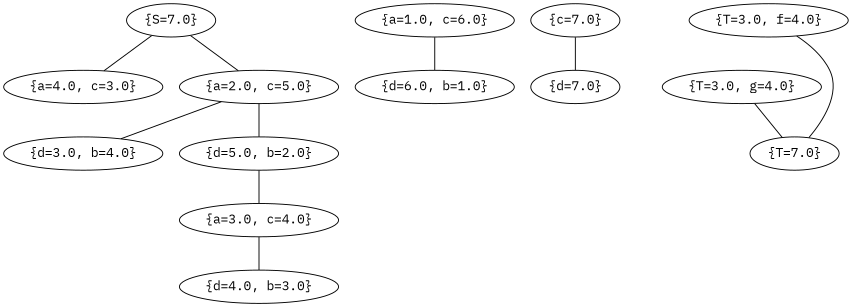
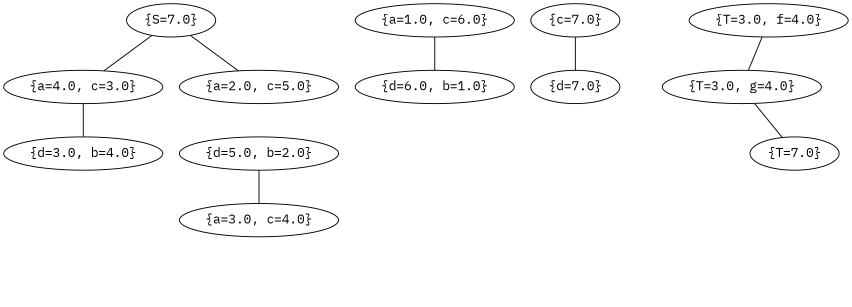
edge "{T=3.0, f=4.0}" -- "{T=7.0}": now "{T=3.0, f=4.0}" -- "{T=3.0, g=4.0}"
edge "{a=2.0, c=5.0}" -- "{d=3.0, b=4.0}": now "{a=4.0, c=3.0}" -- "{d=3.0, b=4.0}"
edge "{a=2.0, c=5.0}" -- "{d=5.0, b=2.0}": removed
node "{d=4.0, b=3.0}": removed
